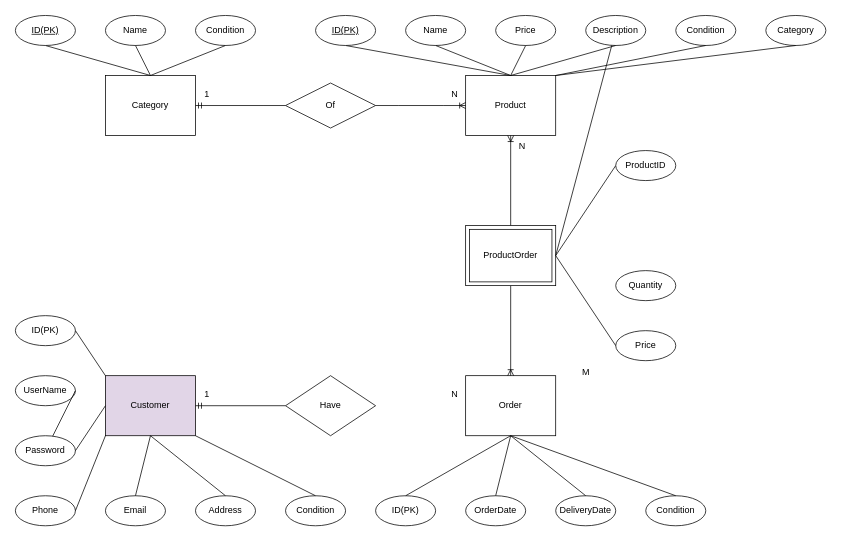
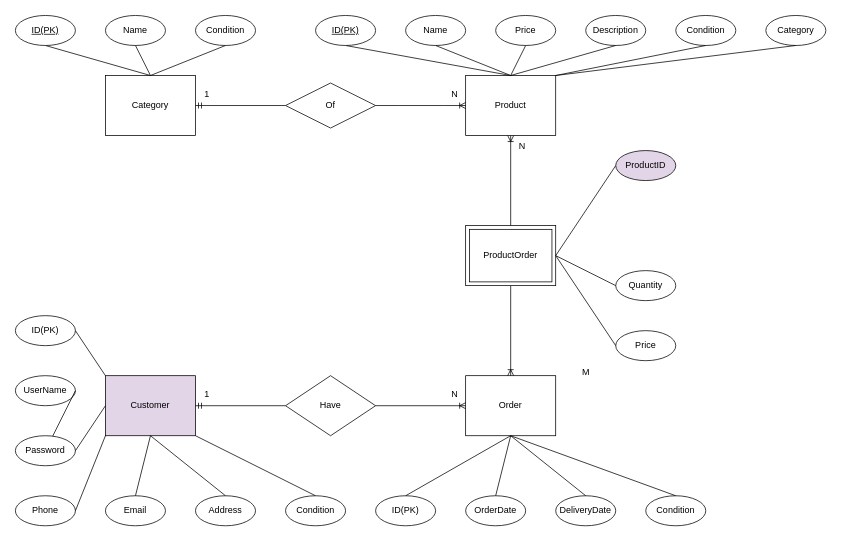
edge "Description" -- "ProductOrder": now "Quantity" -- "ProductOrder"
node "ProductID": fillcolor #ffffff -> #e1d5e7
edge "Have" -> "Order": added
